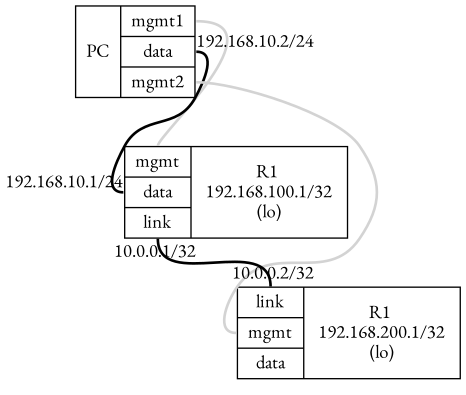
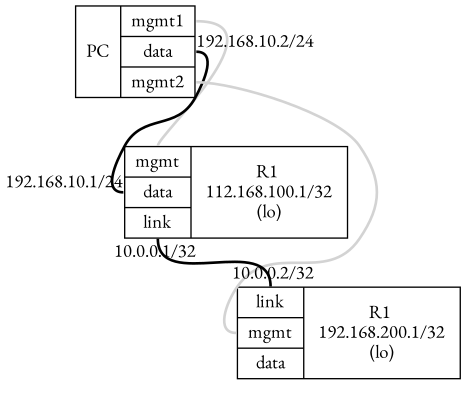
node "mgmt": text "192.168.100.1/32" -> "112.168.100.1/32"
